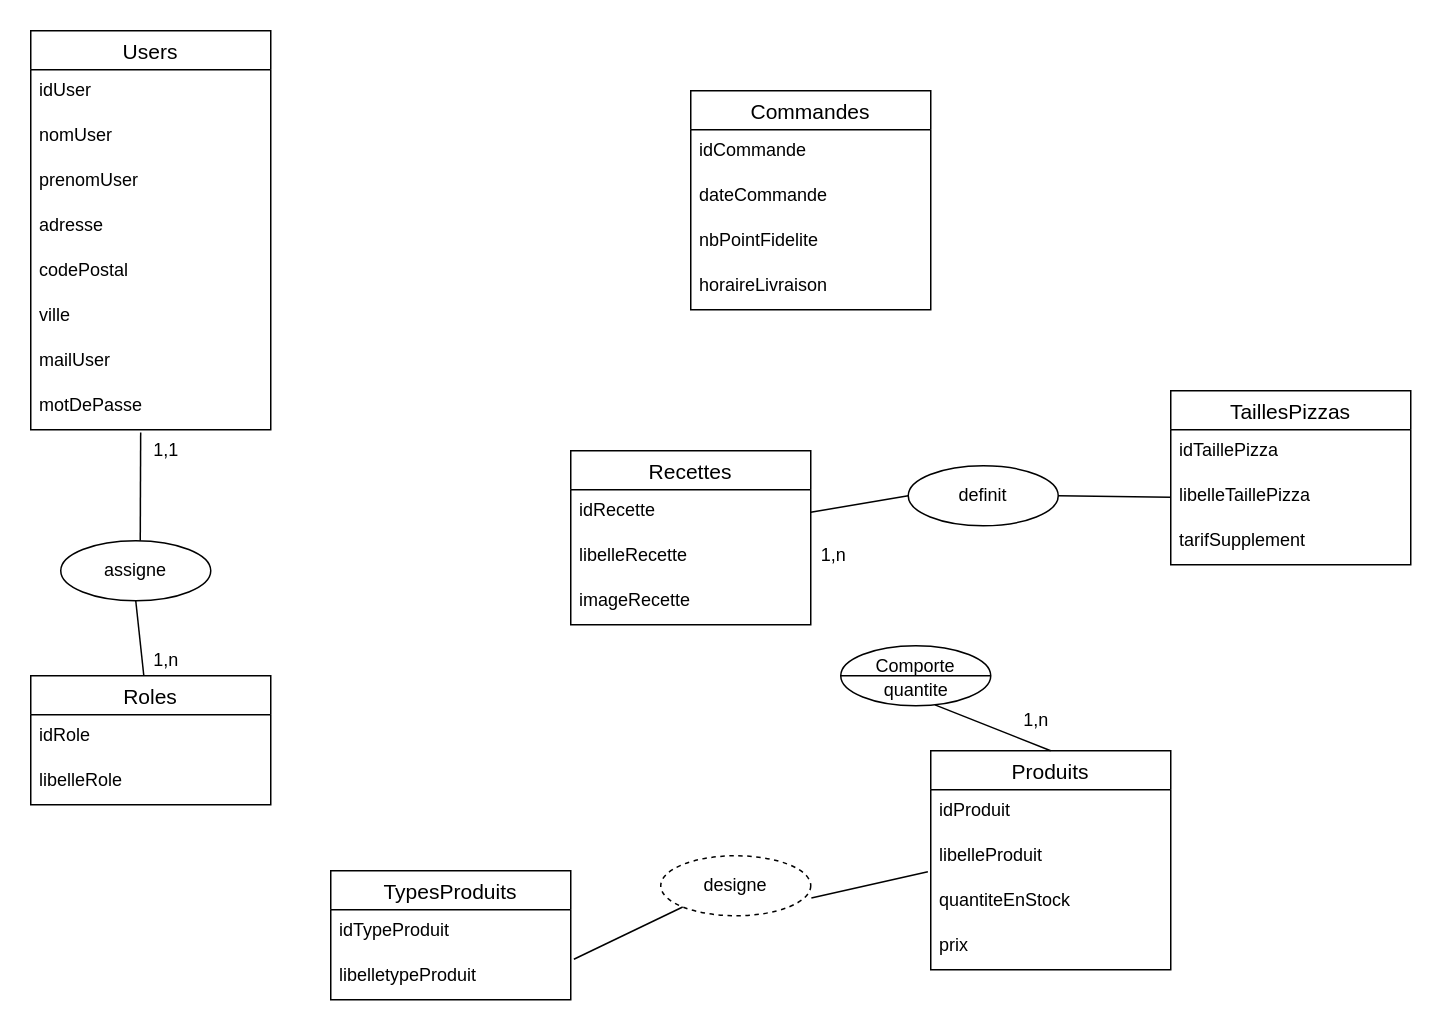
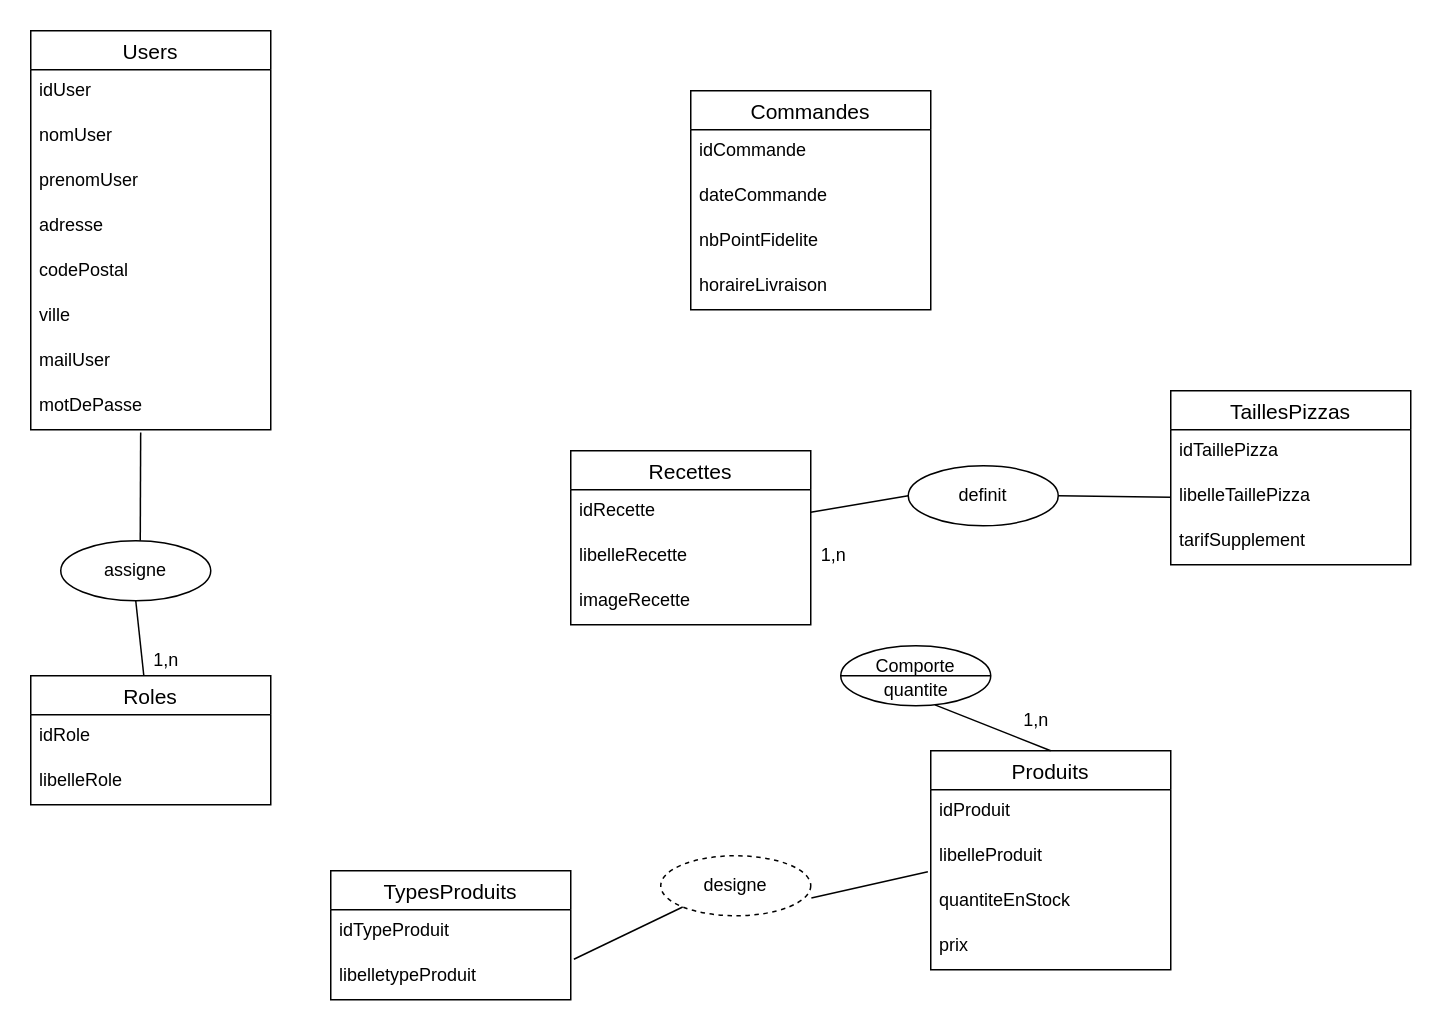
node "1,1": removed
